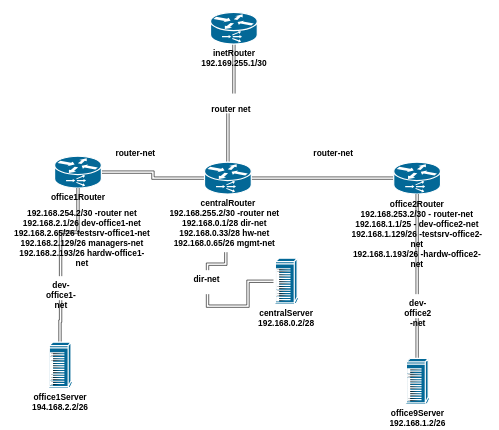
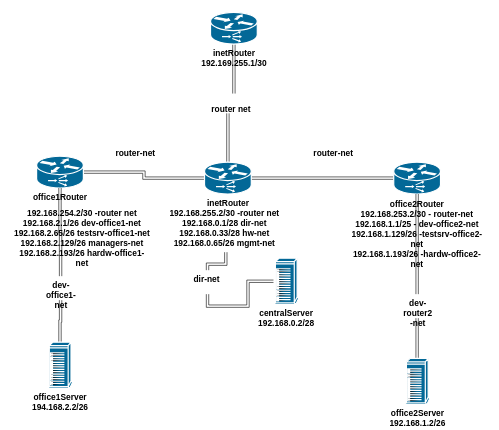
node "office1Router": moved (78, 172) -> (60, 172)
node "centralRouter": label "centralRouter" -> "inetRouter"
node "dev-office2 -net": label "dev-office2 -net" -> "dev-router2 -net"
node "office9Server192.168.1.2/26": label "office9Server192.168.1.2/26" -> "office2Server192.168.1.2/26"
